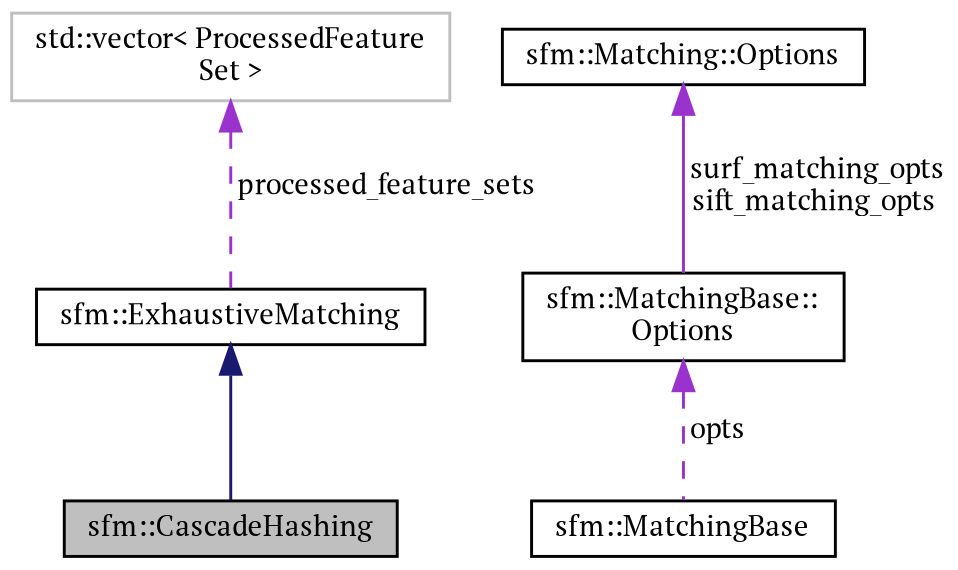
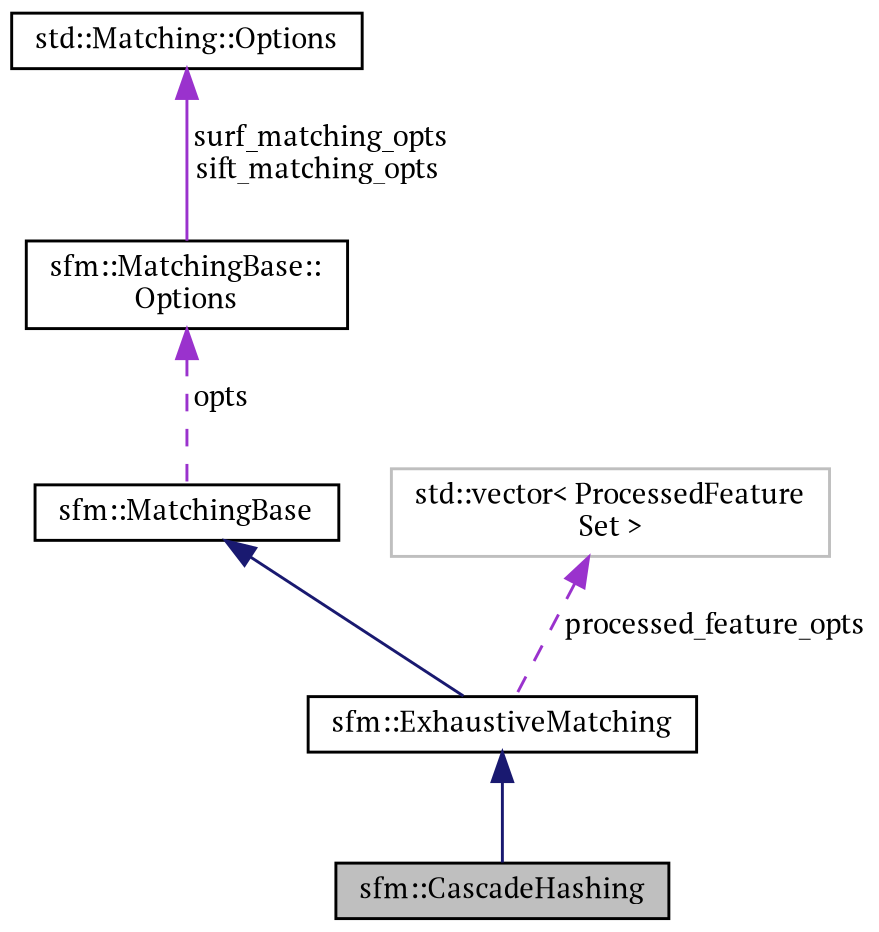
node "sfm::Matching::Options": label "sfm::Matching::Options" -> "std::Matching::Options"
edge "sfm::ExhaustiveMatching" -> "std::vector< ProcessedFeature Set >": label " processed_feature_sets" -> " processed_feature_opts"
edge "sfm::ExhaustiveMatching" -> "sfm::MatchingBase": added
